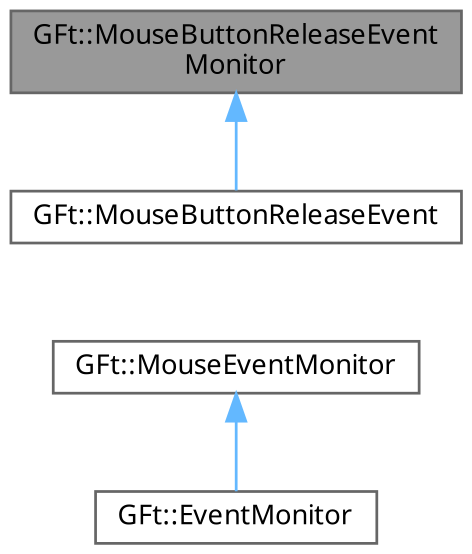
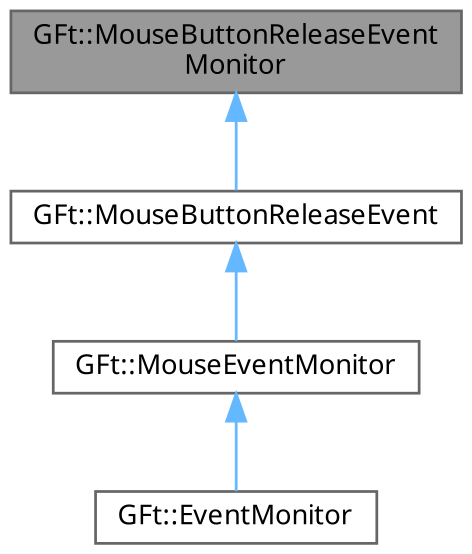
edge "GFt::MouseEventMonitor" -> "GFt::MouseButtonReleaseEvent": added
